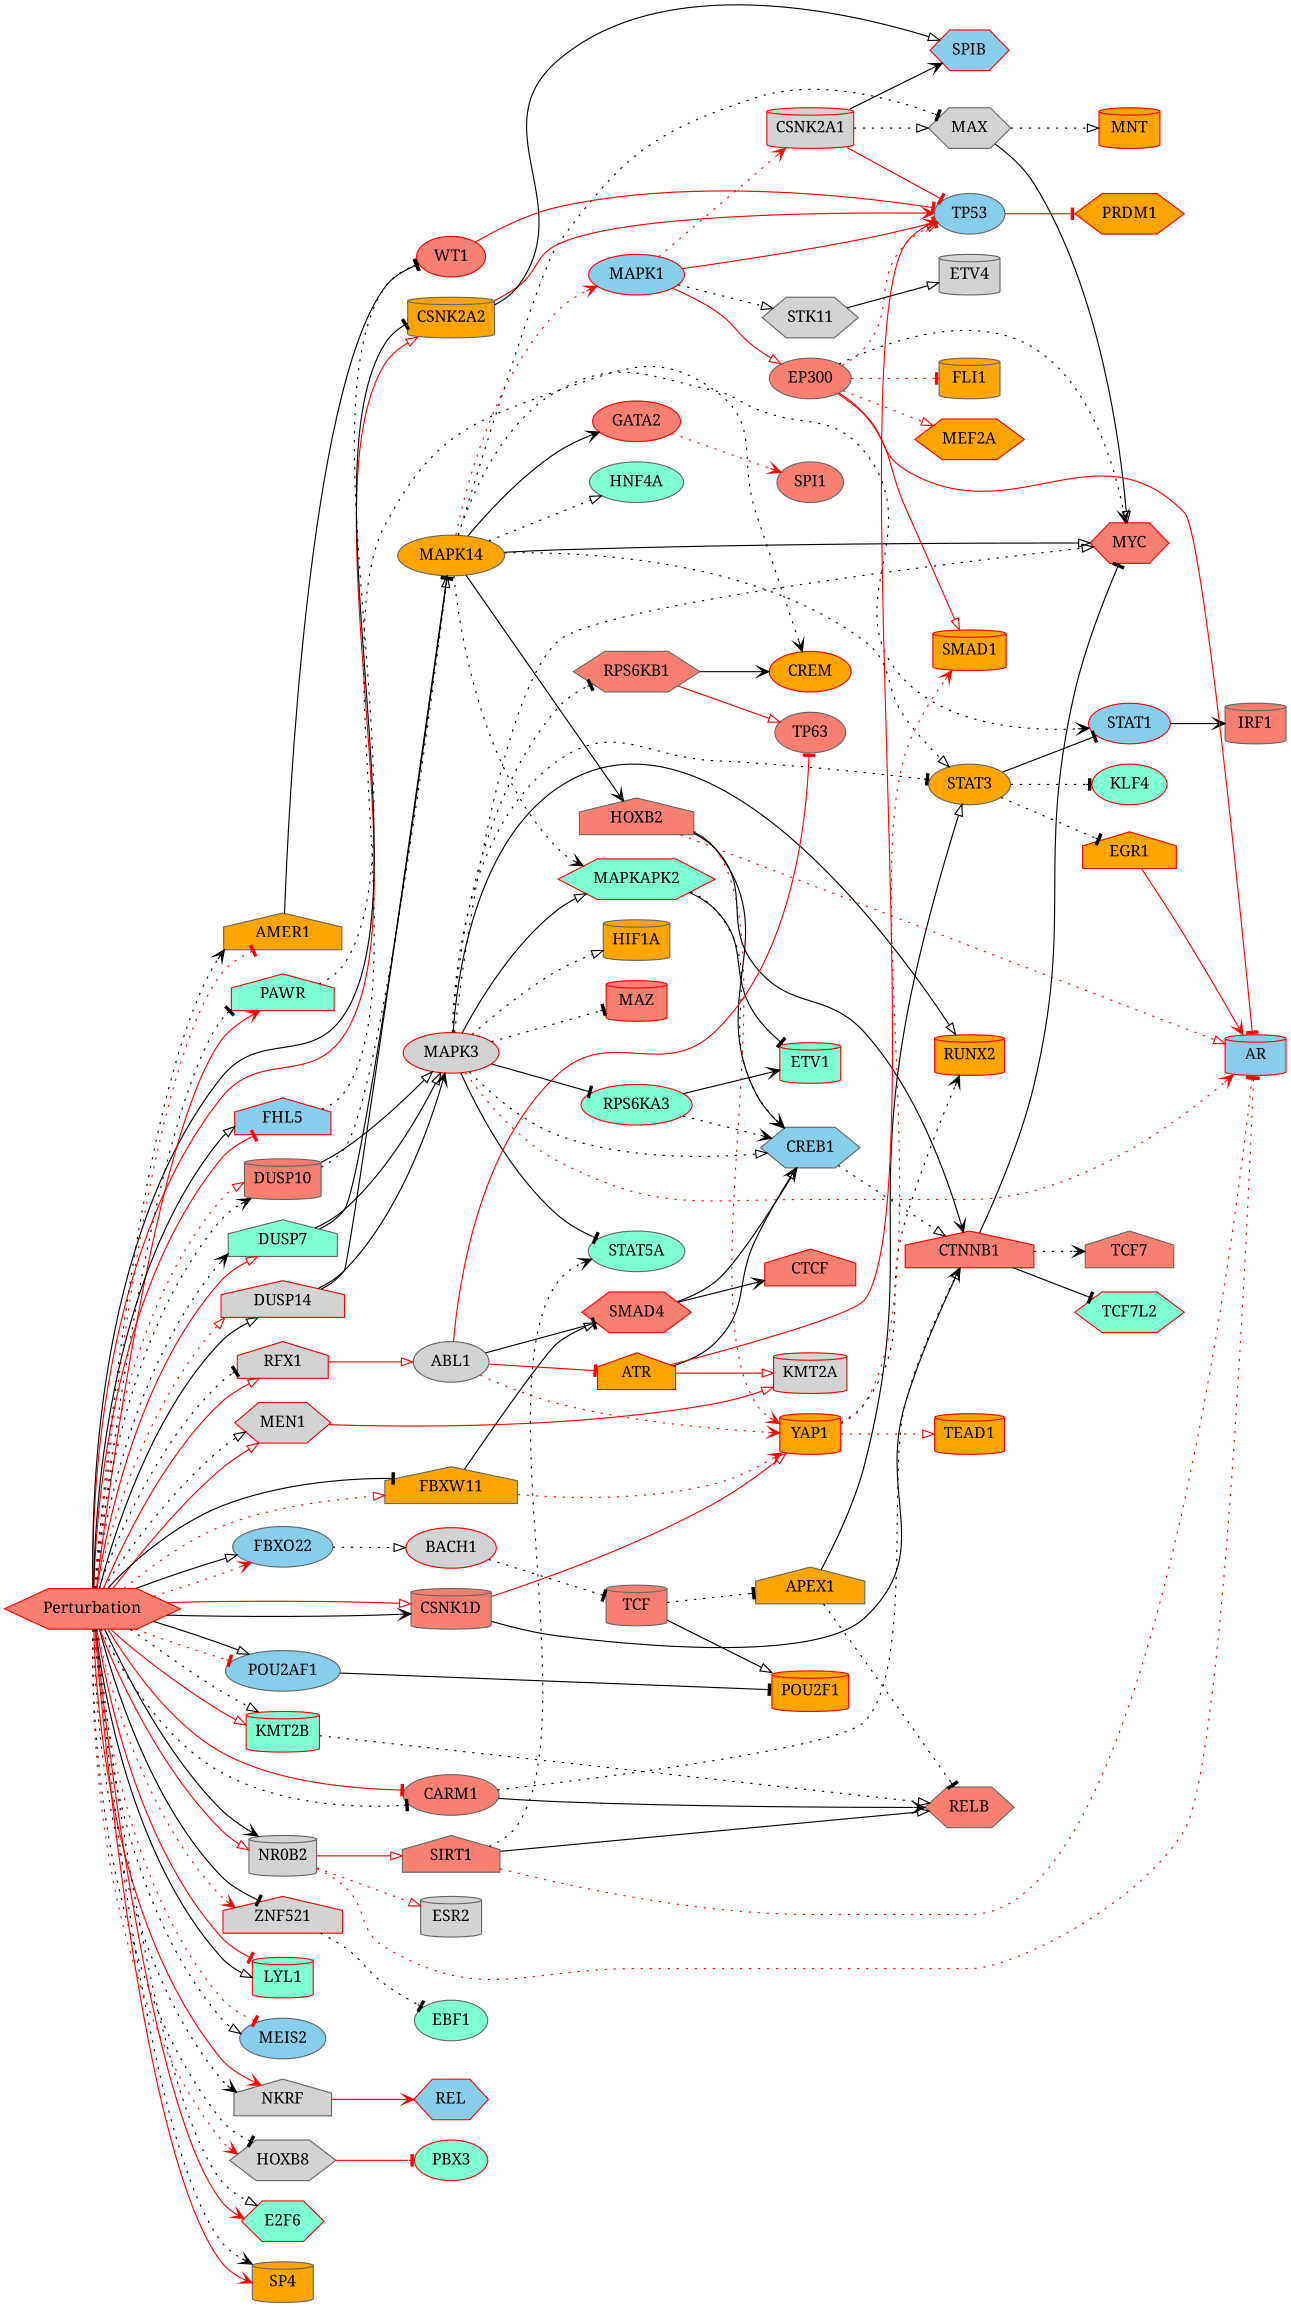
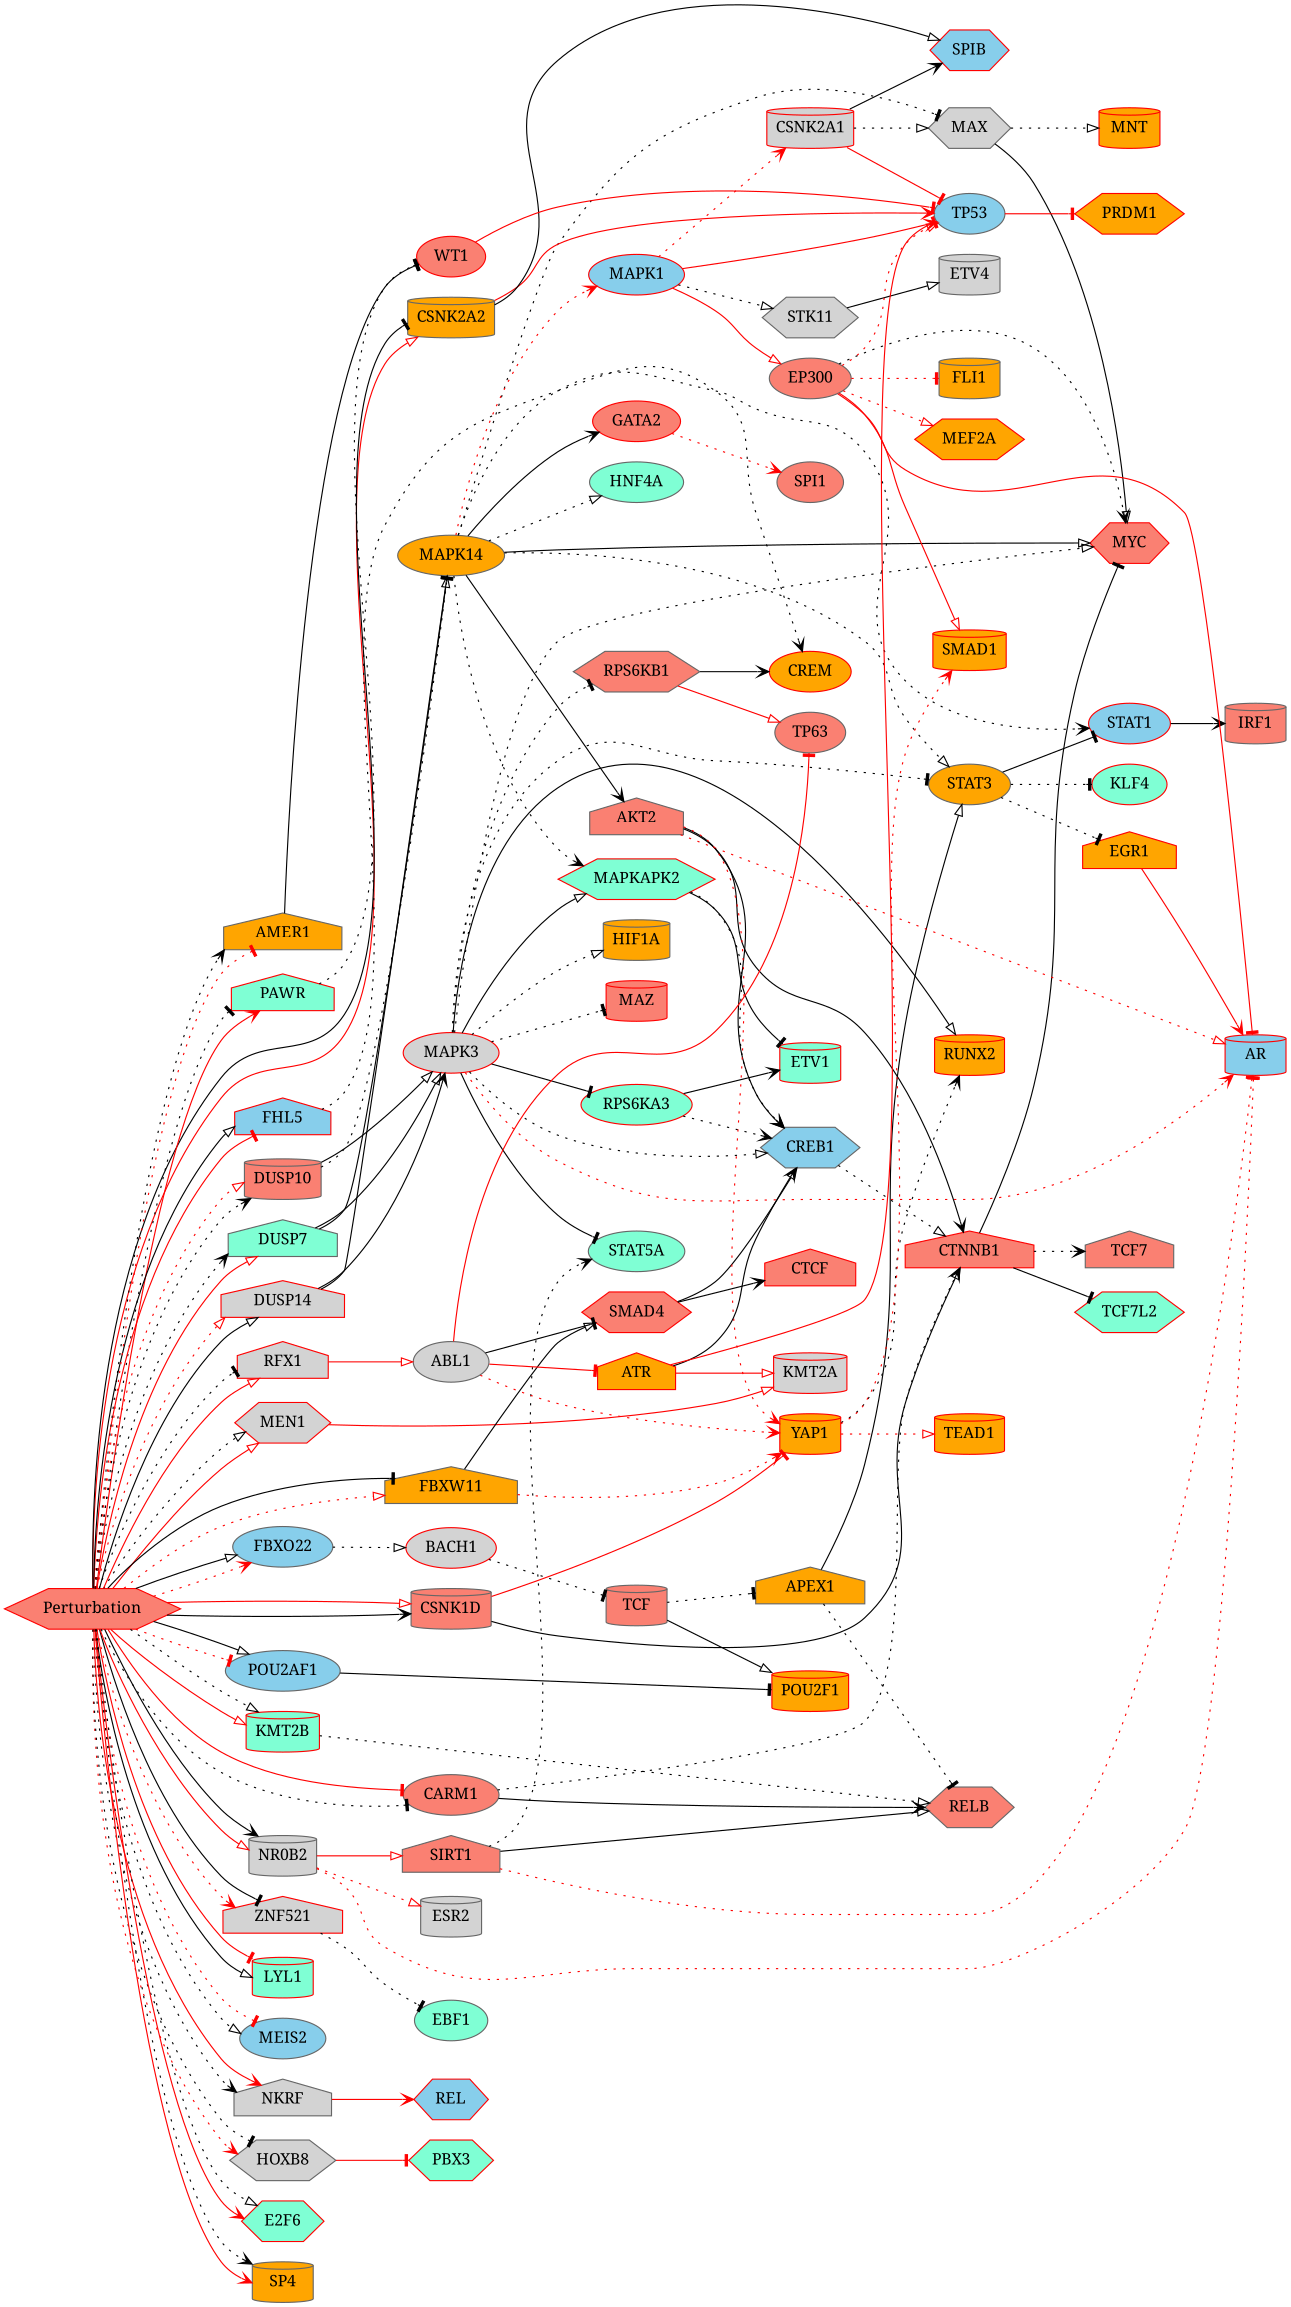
node "HOXB2": label "HOXB2" -> "AKT2"
edge "CSNK1D" -> "YAP1": arrowhead onormal -> tee
node "PBX3": shape ellipse -> hexagon
